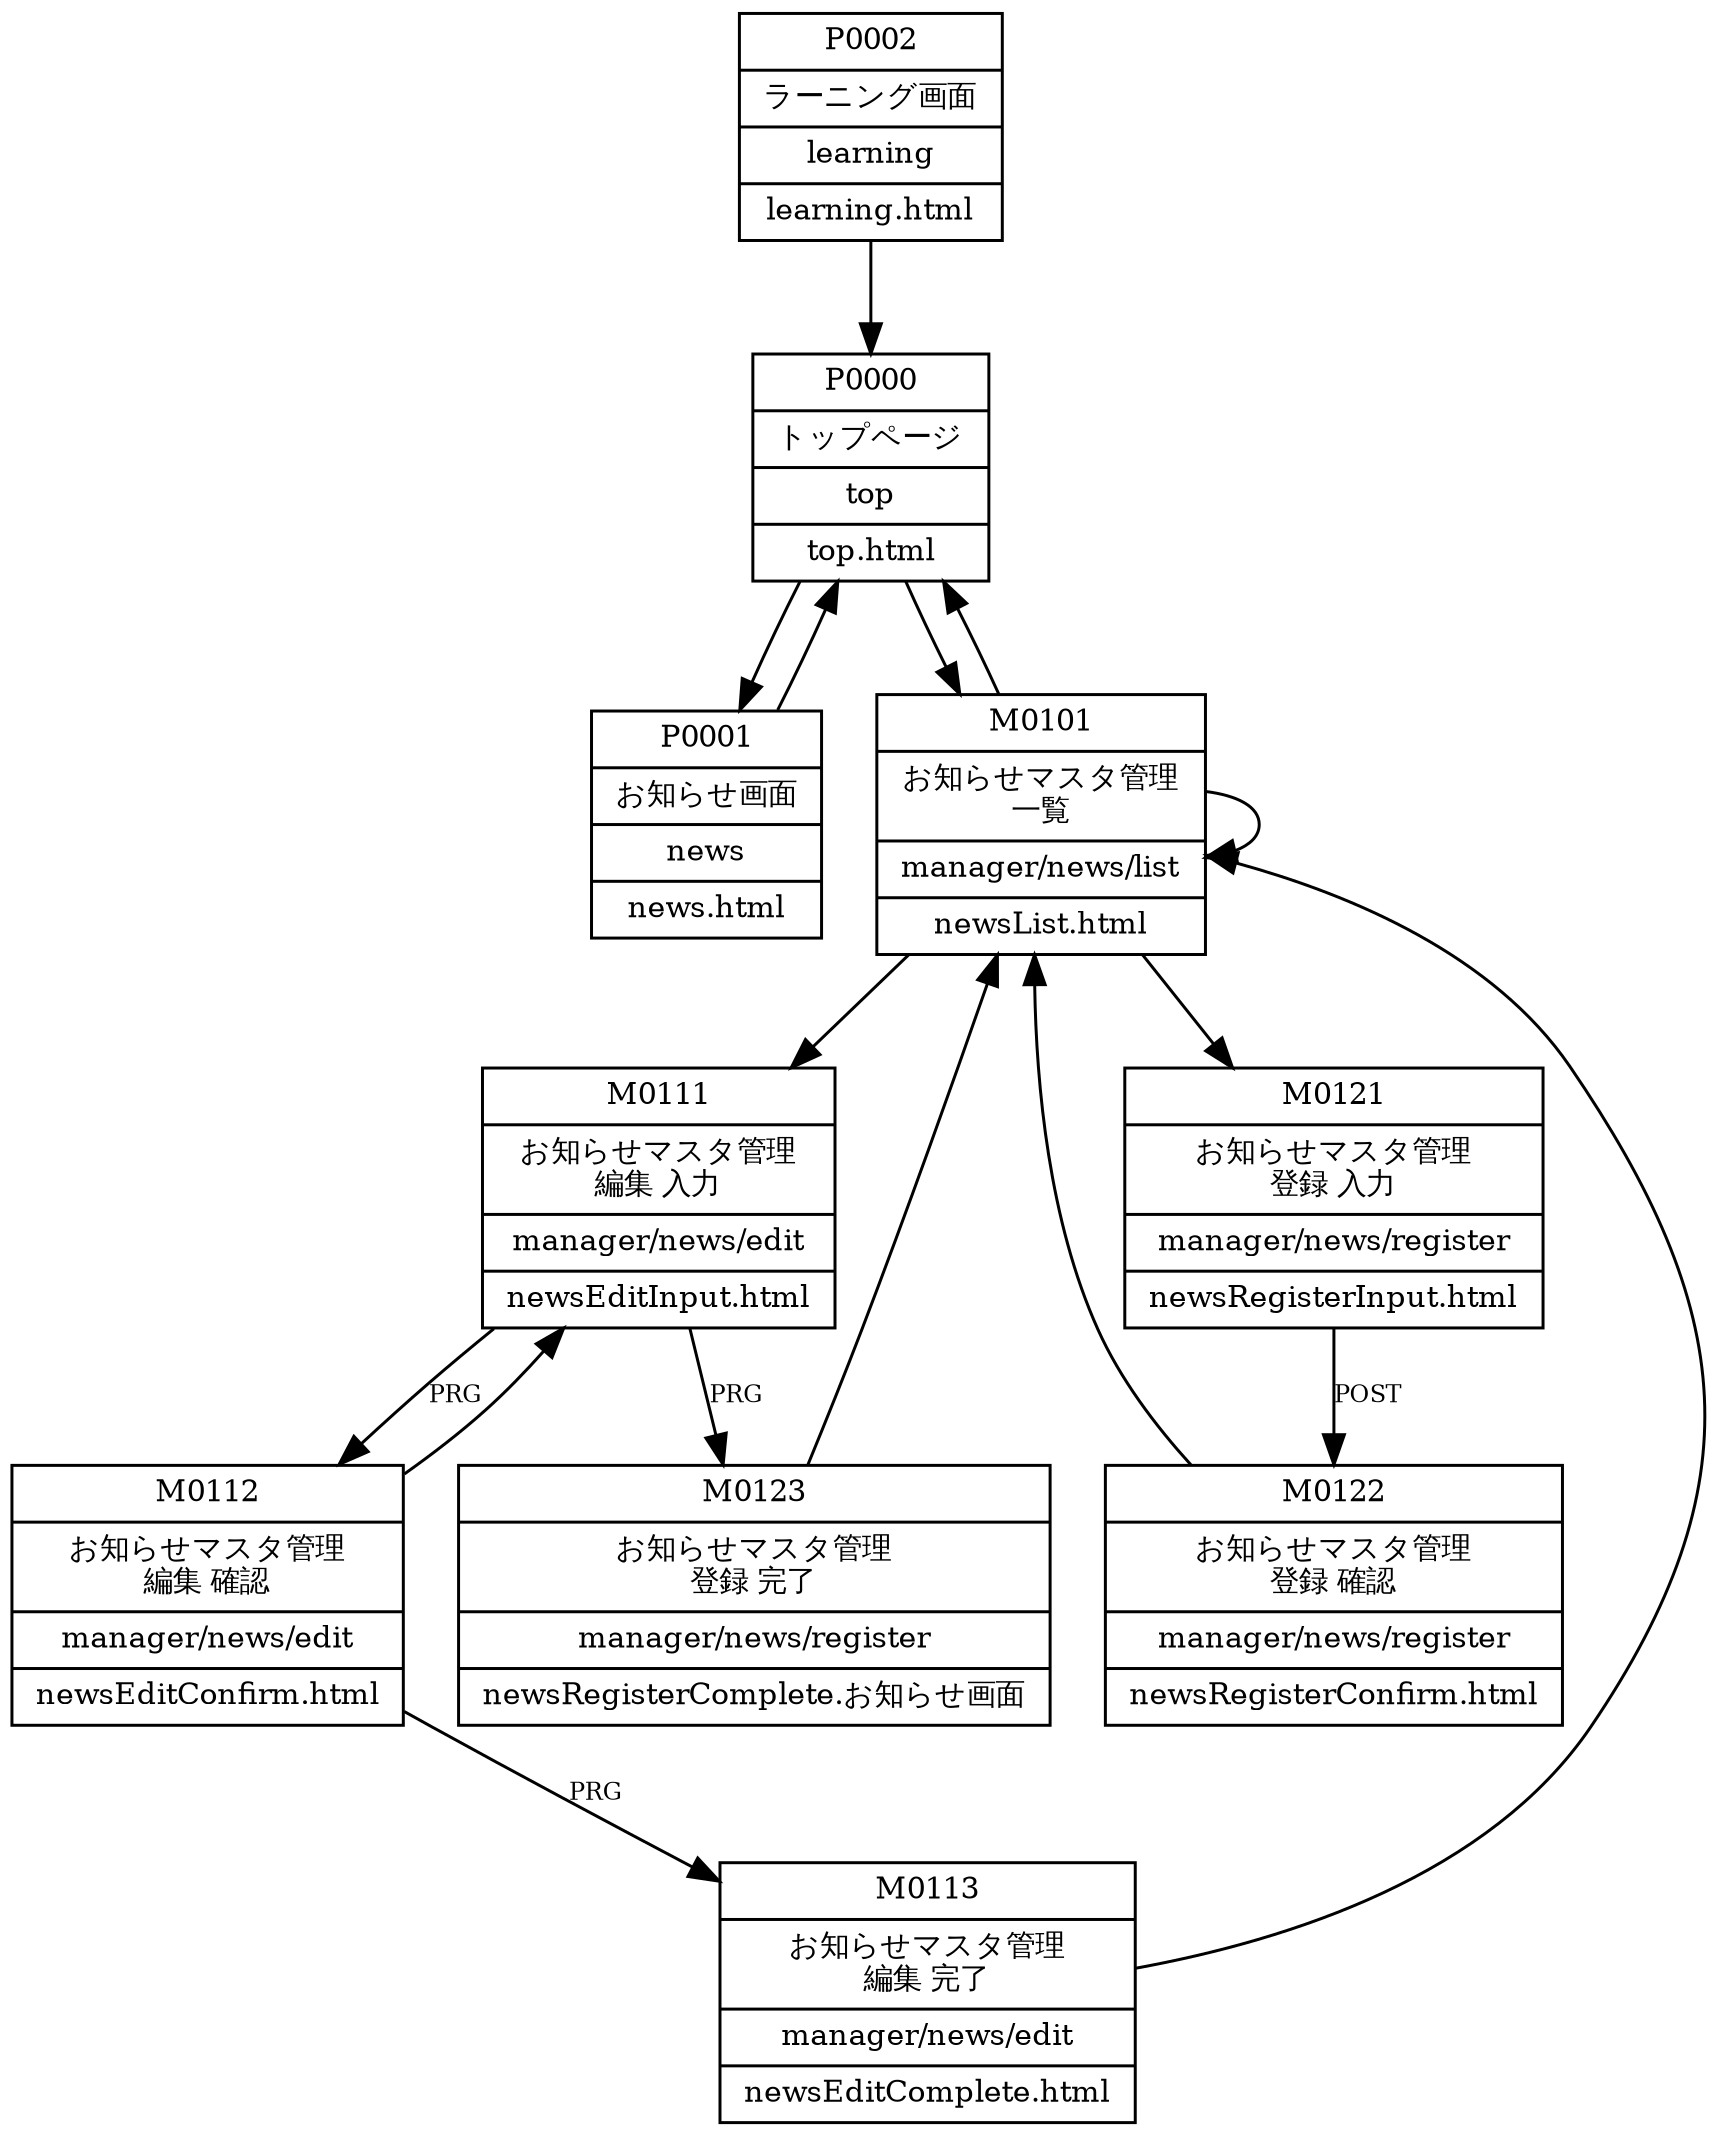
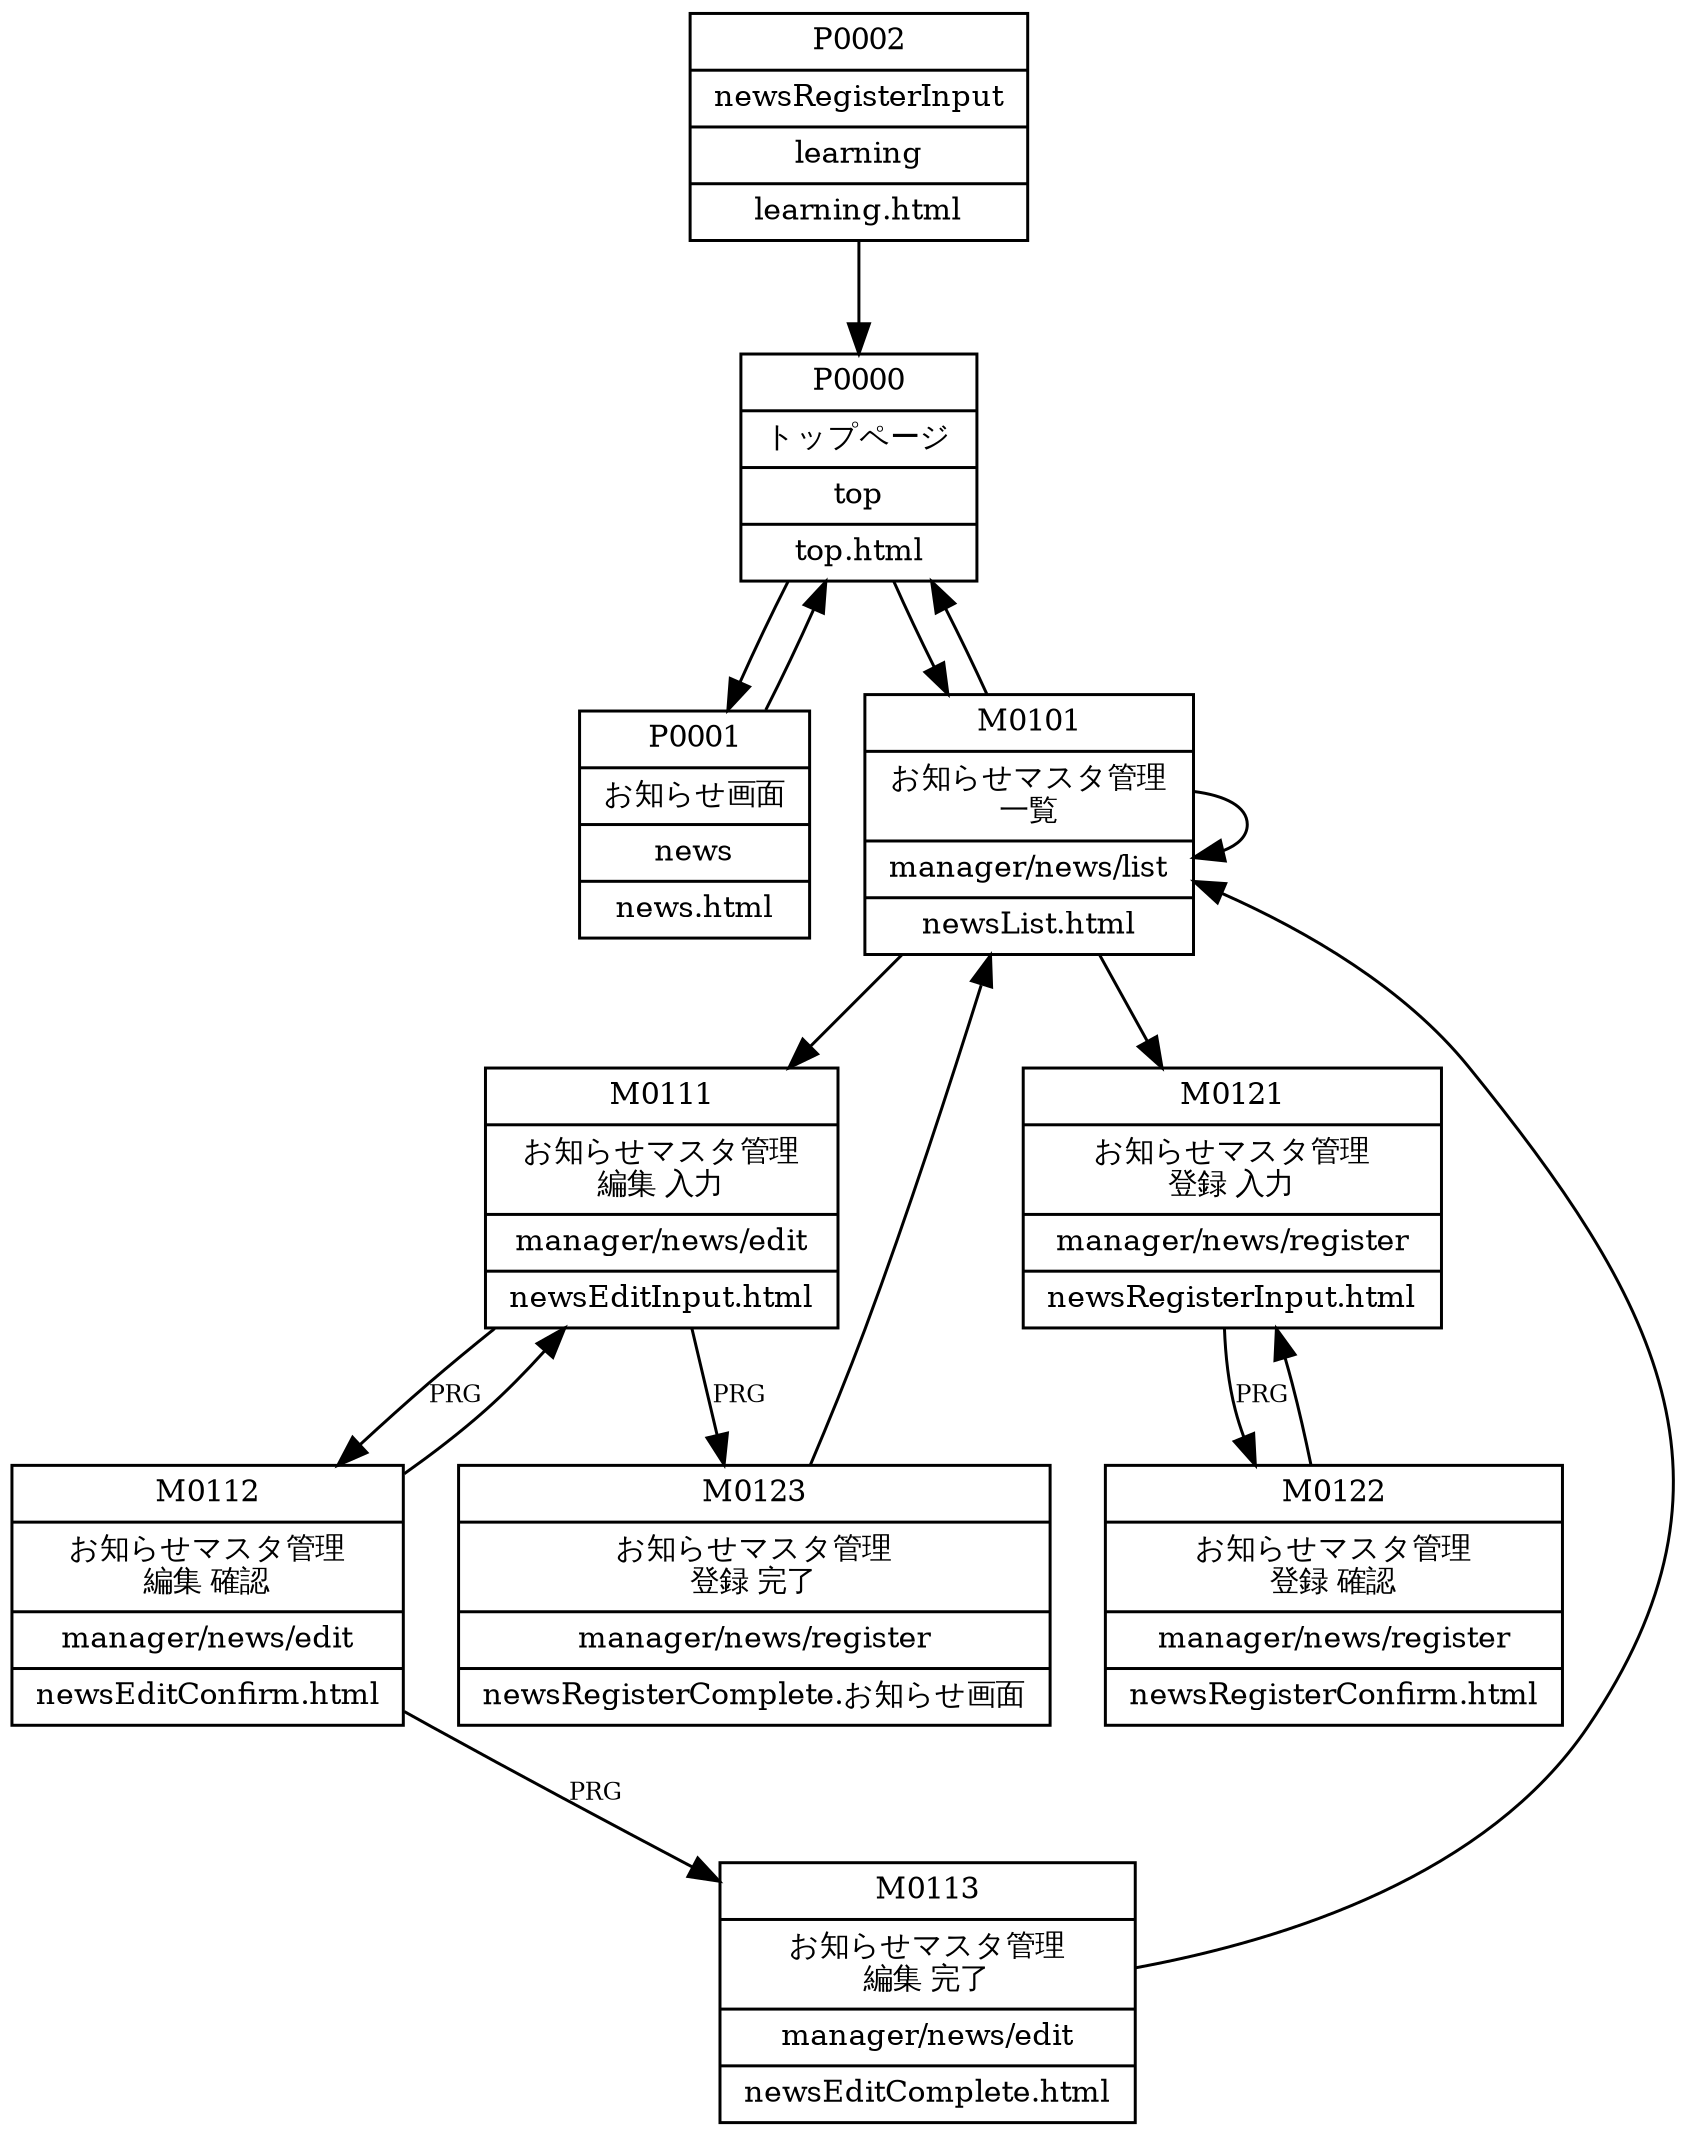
node "P0002": text "ラーニング画面" -> "newsRegisterInput"
edge "M0122" -> "M0101": now "M0122" -> "M0121"
edge "M0121" -> "M0122": label "POST" -> "PRG"
